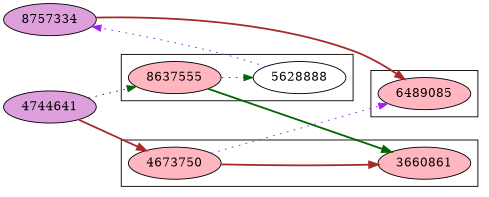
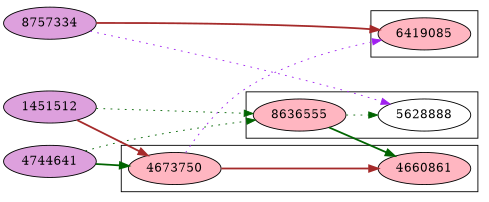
edge "5628888" -> "8757334": reversed
node "8637555": label "8637555" -> "8636555"
node "6489085": label "6489085" -> "6419085"
node "1451512": added
edge "4744641" -> "4673750": color brown -> darkgreen
node "3660861": label "3660861" -> "4660861"
